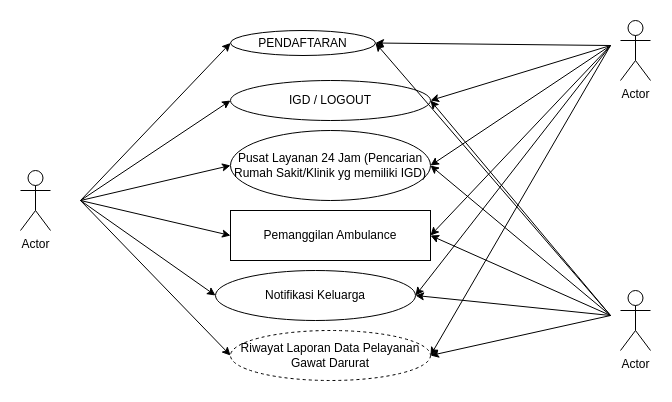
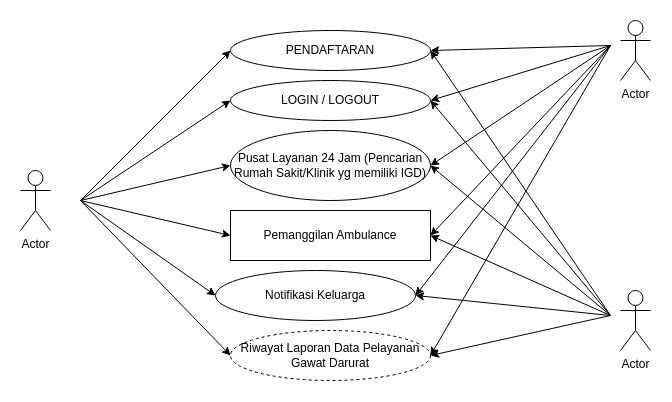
node "PENDAFTARAN": size 145x25 -> 200x40
node "IGD / LOGOUT": label "IGD / LOGOUT" -> "LOGIN / LOGOUT"
